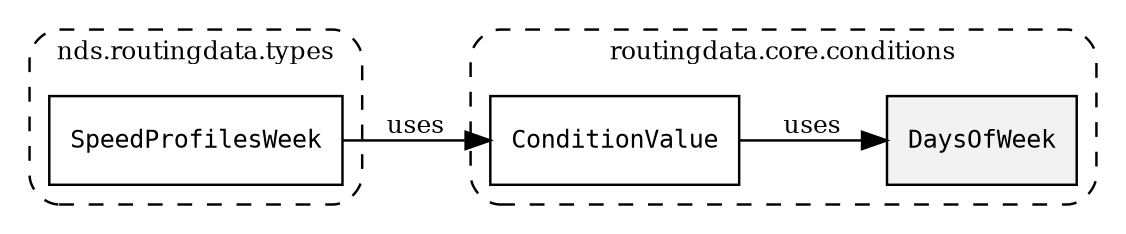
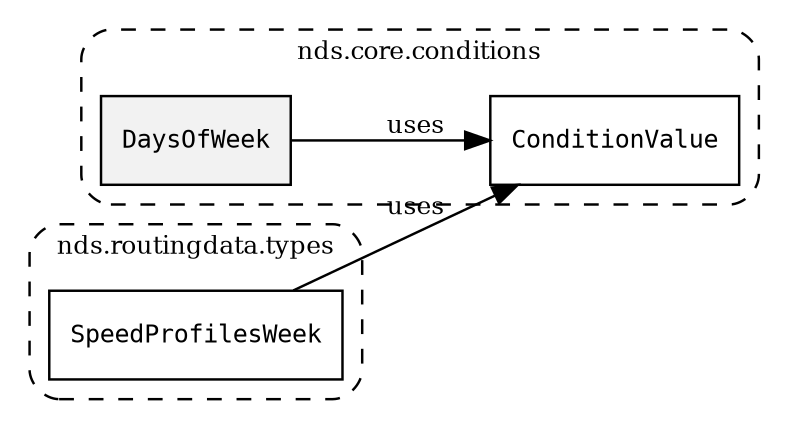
cluster "routingdata.core.conditions": label "routingdata.core.conditions" -> "nds.core.conditions"
edge "ConditionValue" -> "DaysOfWeek": reversed
